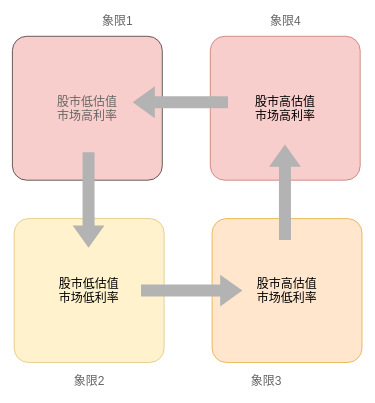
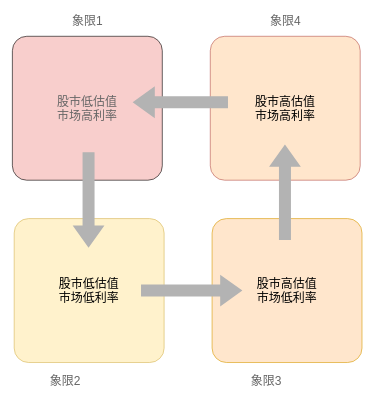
node "象限1": moved (117, 21) -> (87, 21)
node "股市高估值市场高利率": fillcolor #f8cecc -> #ffe6cc
node "象限2": moved (89, 381) -> (65, 381)
